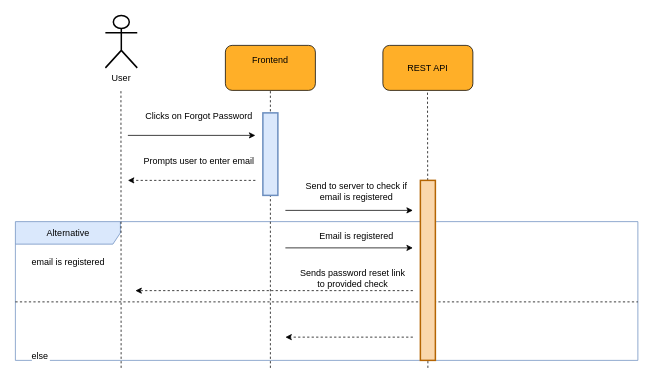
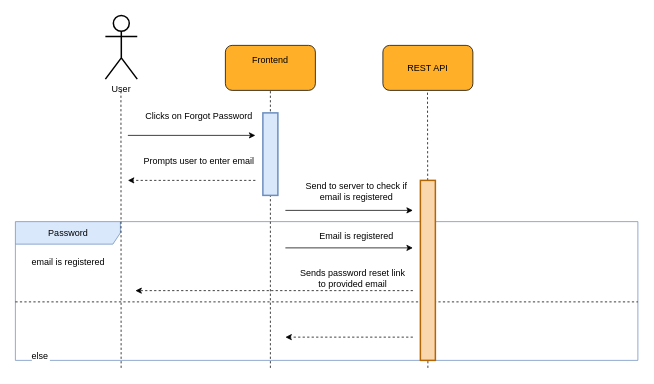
node "User": size 32x53 -> 32x64
node "Alternative": label "Alternative" -> "Password"
node "Sends password reset link to provided check": label "Sends password reset link to provided check" -> "Sends password reset link to provided email"
